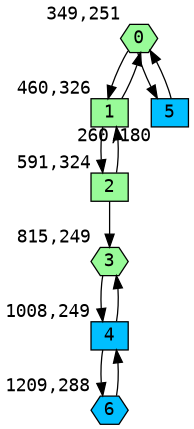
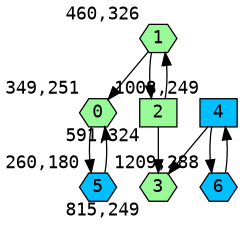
edge "0 349,251" -> "1 460,326": removed
node "1 460,326": shape box -> hexagon
node "5 260,180": shape box -> hexagon
edge "3 815,249" -> "4 1008,249": removed
